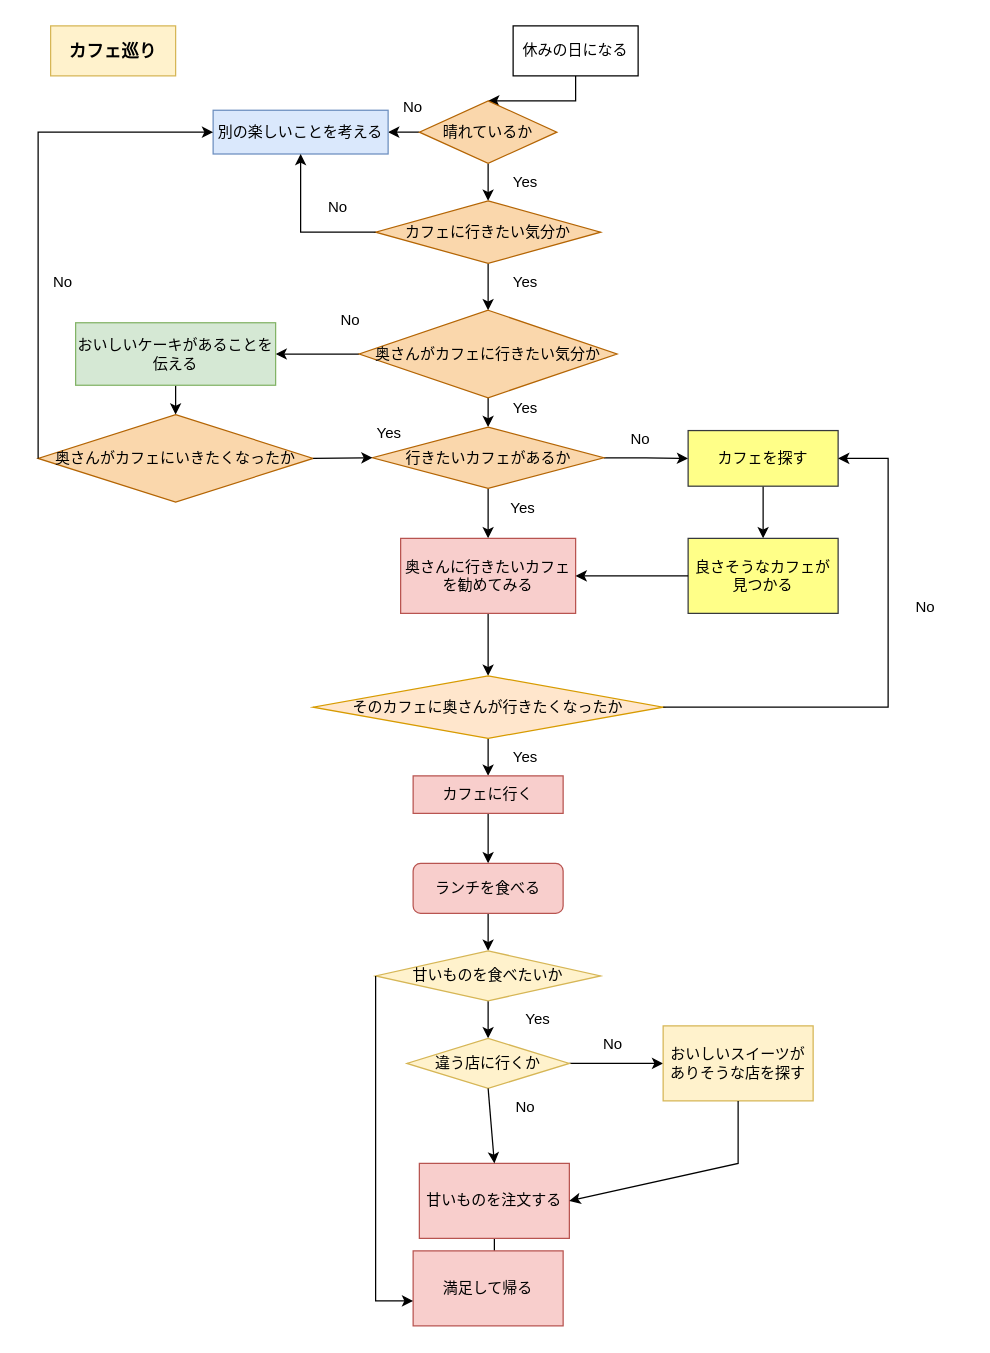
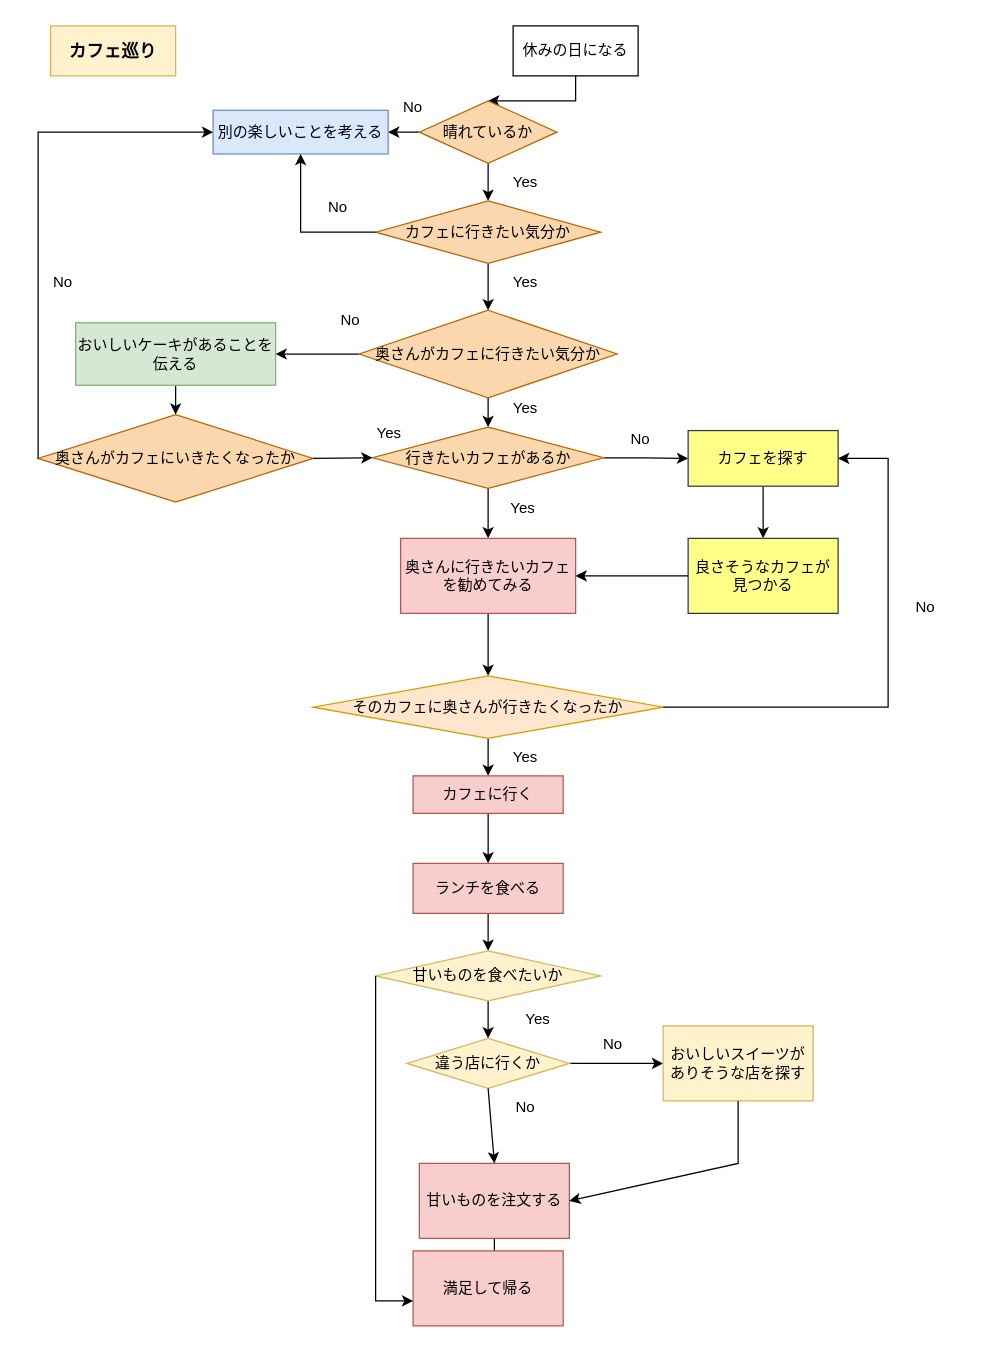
node "ランチを食べる": shape rounded rectangle -> rectangle
